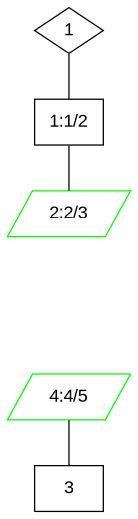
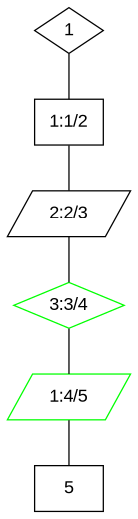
node "2:2/3": color green -> black
node "3:3/4": added
node "4:4/5": label "4:4/5" -> "1:4/5"
node "3": label "3" -> "5"
